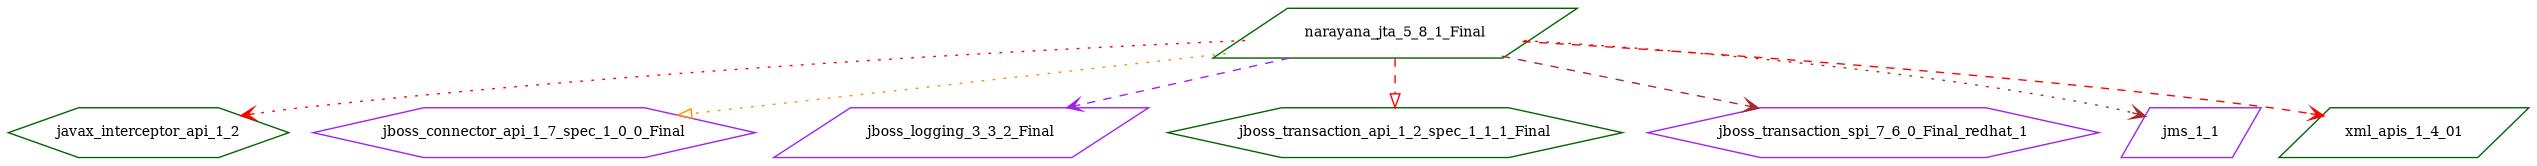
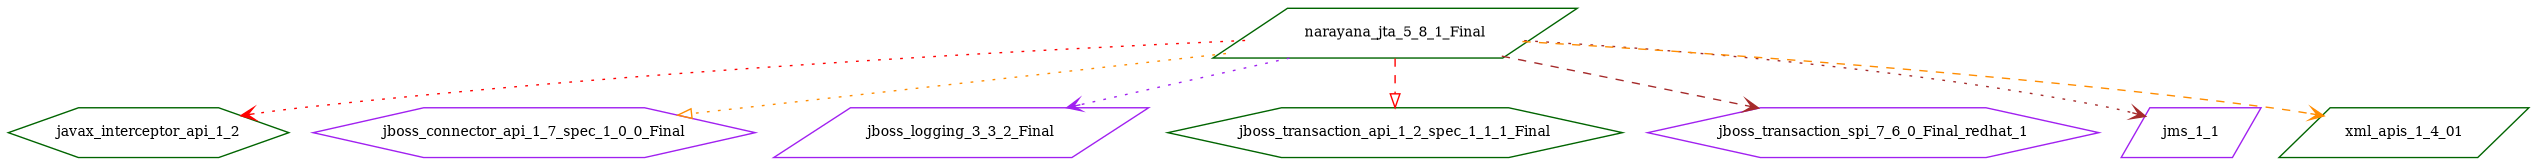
edge "narayana_jta_5_8_1_Final" -> "xml_apis_1_4_01": color red -> darkorange
edge "narayana_jta_5_8_1_Final" -> "jboss_logging_3_3_2_Final": style dashed -> dotted
